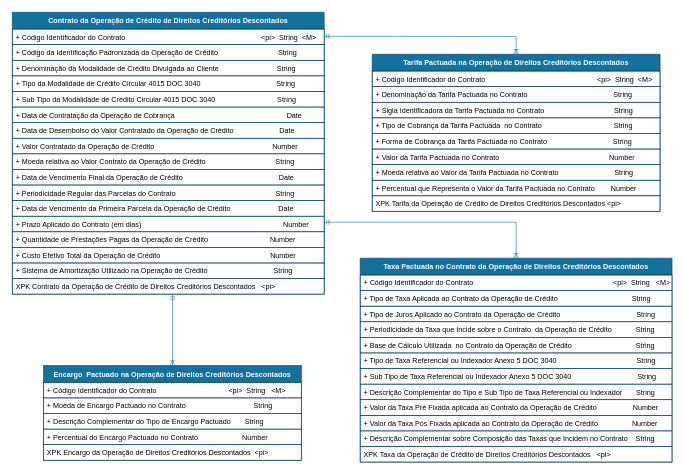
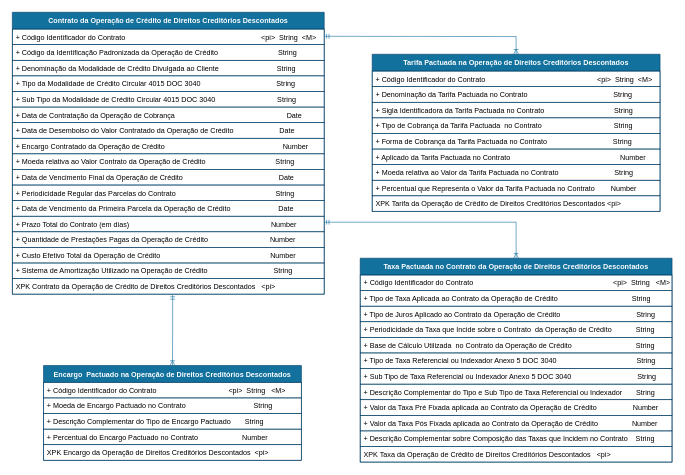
node "+ Valor Contratado da Operação de Crédito Number": label "+ Valor Contratado da Operação de Crédito Number" -> "+ Encargo Contratado da Operação de Crédito Number"
node "+ Valor da Tarifa Pactuada no Contrato Number": label "+ Valor da Tarifa Pactuada no Contrato Number" -> "+ Aplicado da Tarifa Pactuada no Contrato Number"
node "+ Prazo Aplicado do Contrato (em dias) Number": label "+ Prazo Aplicado do Contrato (em dias) Number" -> "+ Prazo Total do Contrato (em dias) Number"
